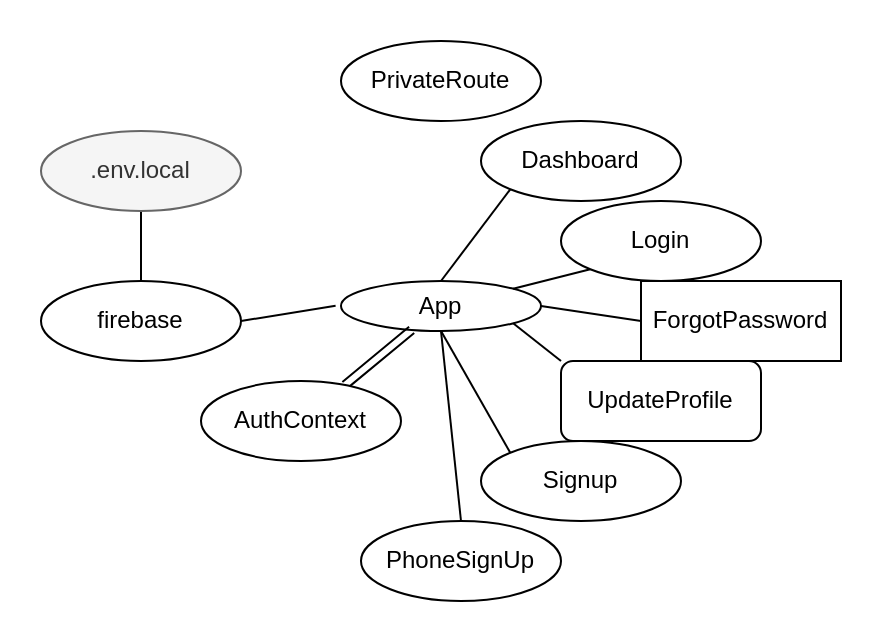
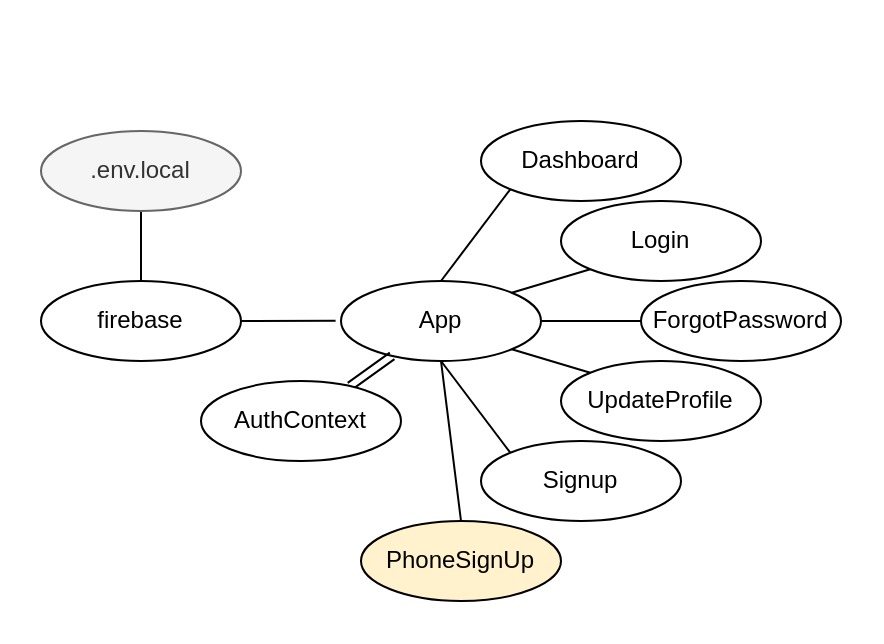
node "PrivateRoute": removed
node "App": size 200x50 -> 200x80
node "ForgotPassword": shape rectangle -> ellipse
node "UpdateProfile": shape rounded rectangle -> ellipse
node "PhoneSignUp": fillcolor #ffffff -> #fff2cc
